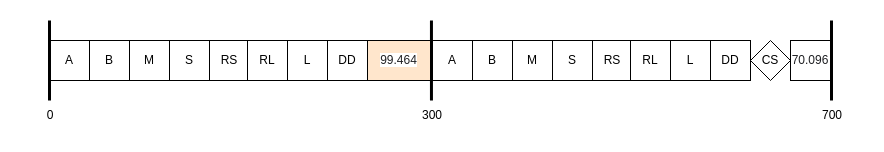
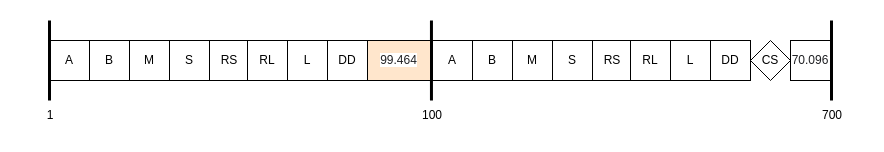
node "0": label "0" -> "1"
node "300": label "300" -> "100"
